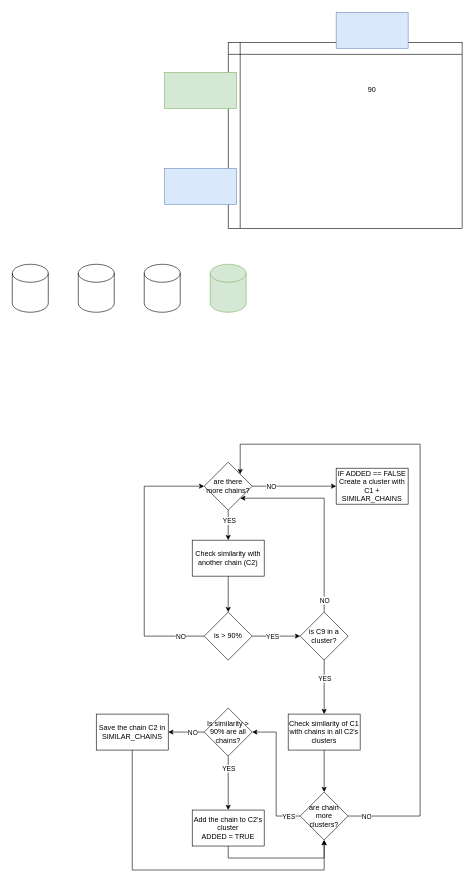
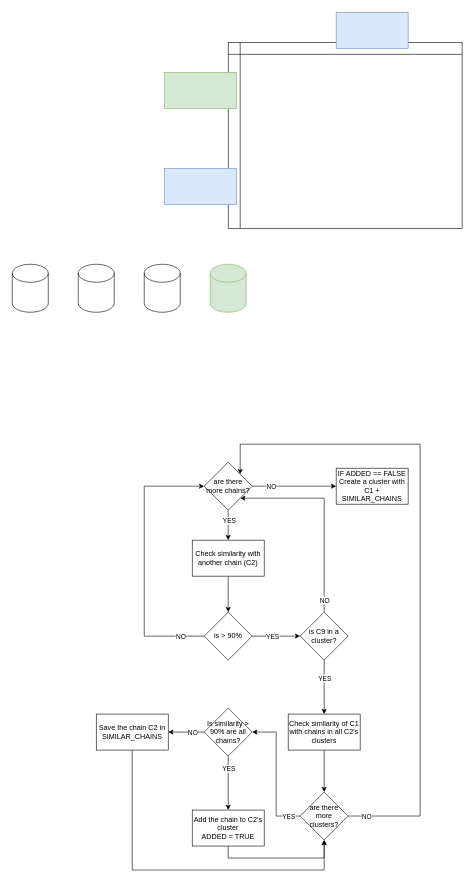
node "90": removed
node "are chain more clusters?": label "are chain more clusters?" -> "are there more clusters?"
